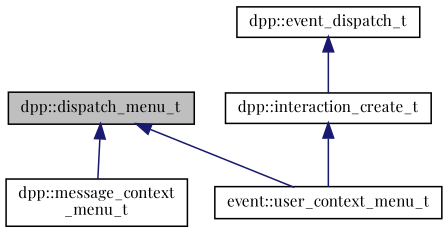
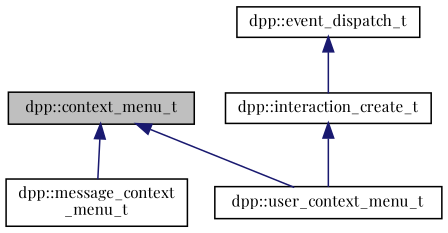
node "dpp::dispatch_menu_t": label "dpp::dispatch_menu_t" -> "dpp::context_menu_t"
node "event::user_context_menu_t": label "event::user_context_menu_t" -> "dpp::user_context_menu_t"
